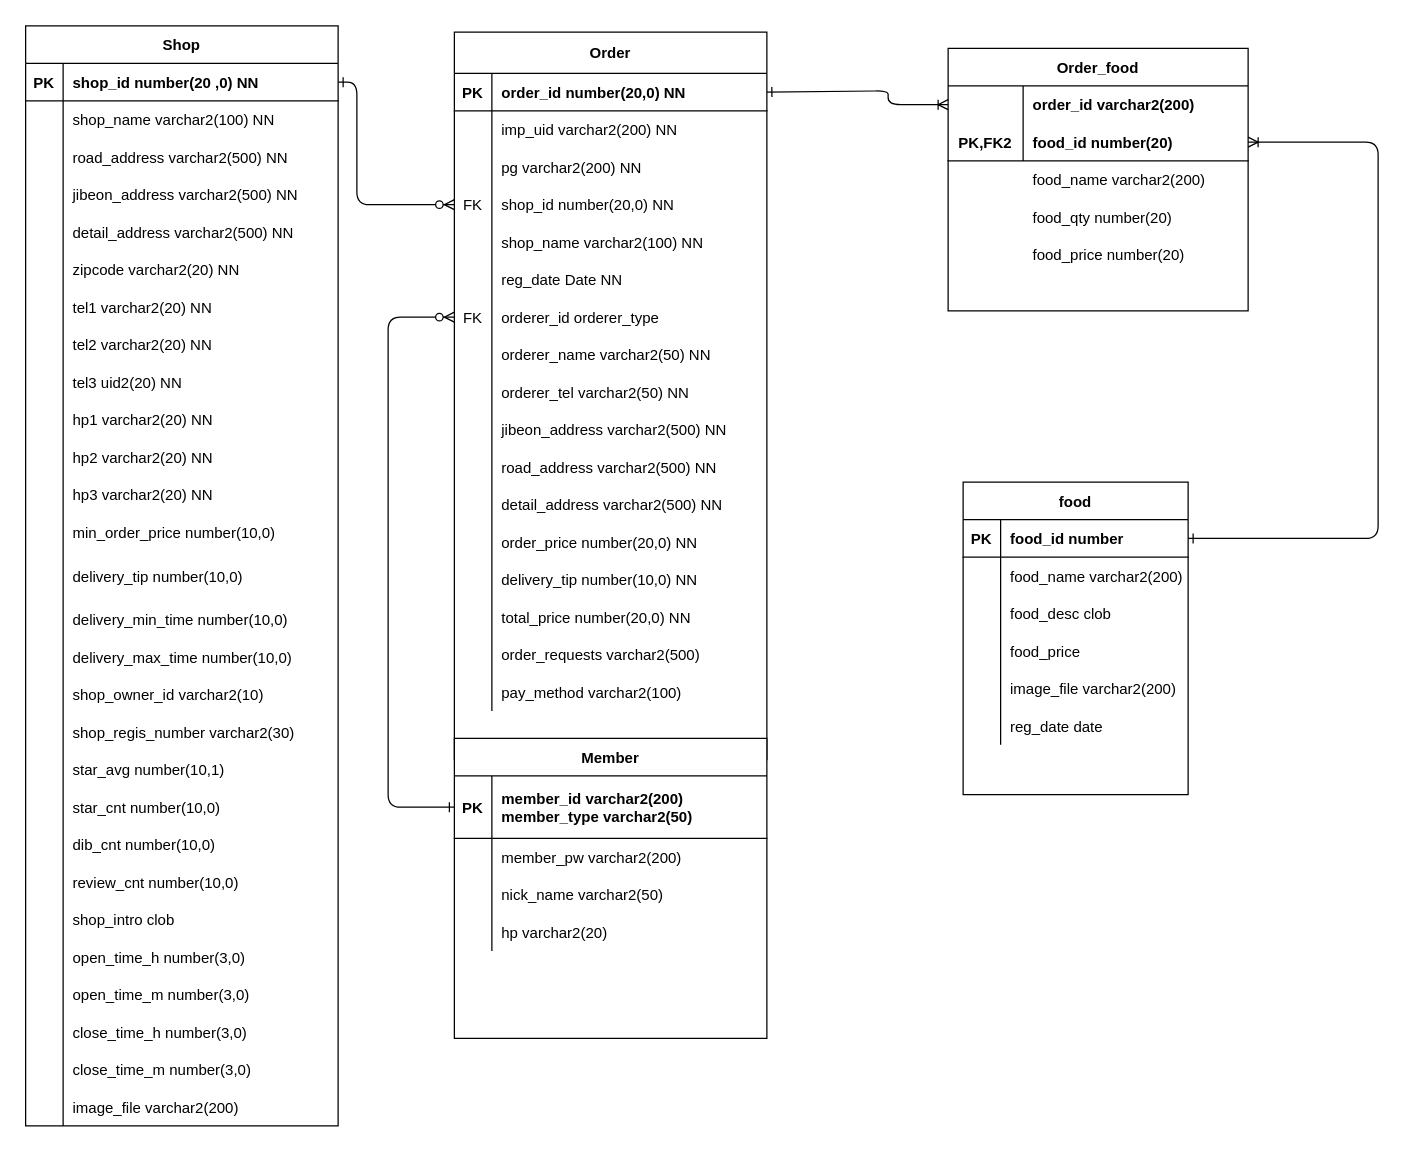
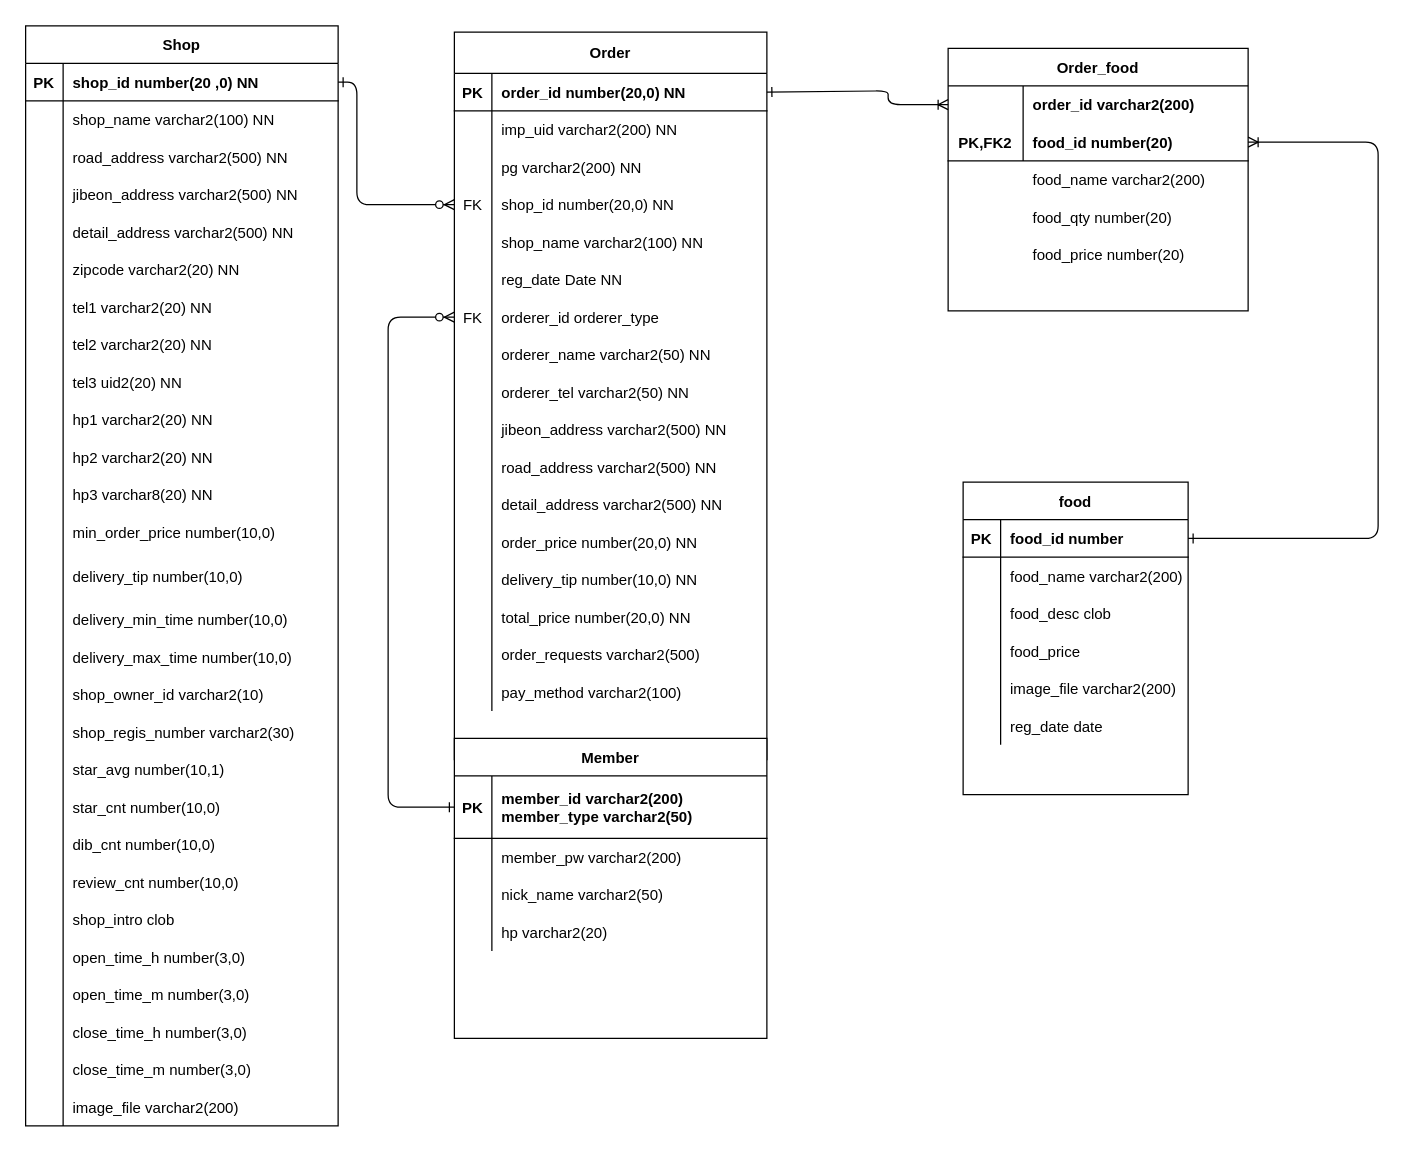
node "hp3 varchar2(20) NN": label "hp3 varchar2(20) NN" -> "hp3 varchar8(20) NN"
